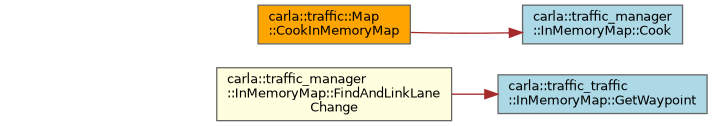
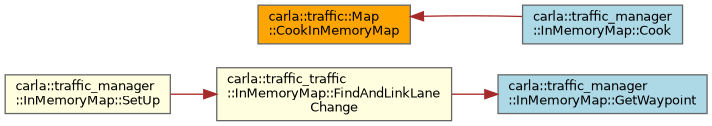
edge "carla::traffic::Map ::CookInMemoryMap" -> "carla::traffic_manager ::InMemoryMap::Cook": reversed
node "carla::traffic_manager ::InMemoryMap::SetUp": added
node "carla::traffic_manager ::InMemoryMap::FindAndLinkLane Change": label "carla::traffic_manager ::InMemoryMap::FindAndLinkLane Change" -> "carla::traffic_traffic ::InMemoryMap::FindAndLinkLane Change"
node "carla::traffic_traffic ::InMemoryMap::GetWaypoint": label "carla::traffic_traffic ::InMemoryMap::GetWaypoint" -> "carla::traffic_manager ::InMemoryMap::GetWaypoint"
